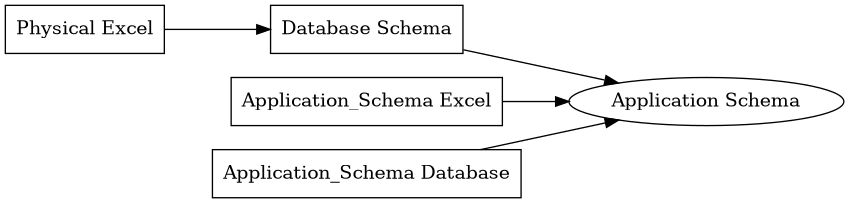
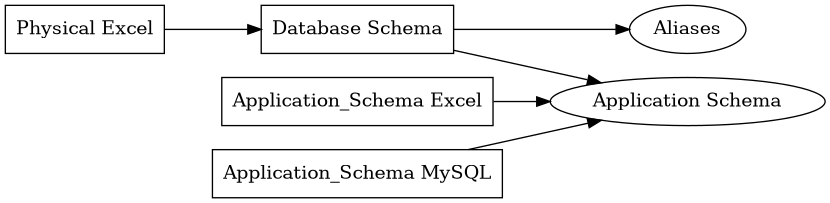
node "Aliases": added
node "Application_Schema Database": label "Application_Schema Database" -> "Application_Schema MySQL"
